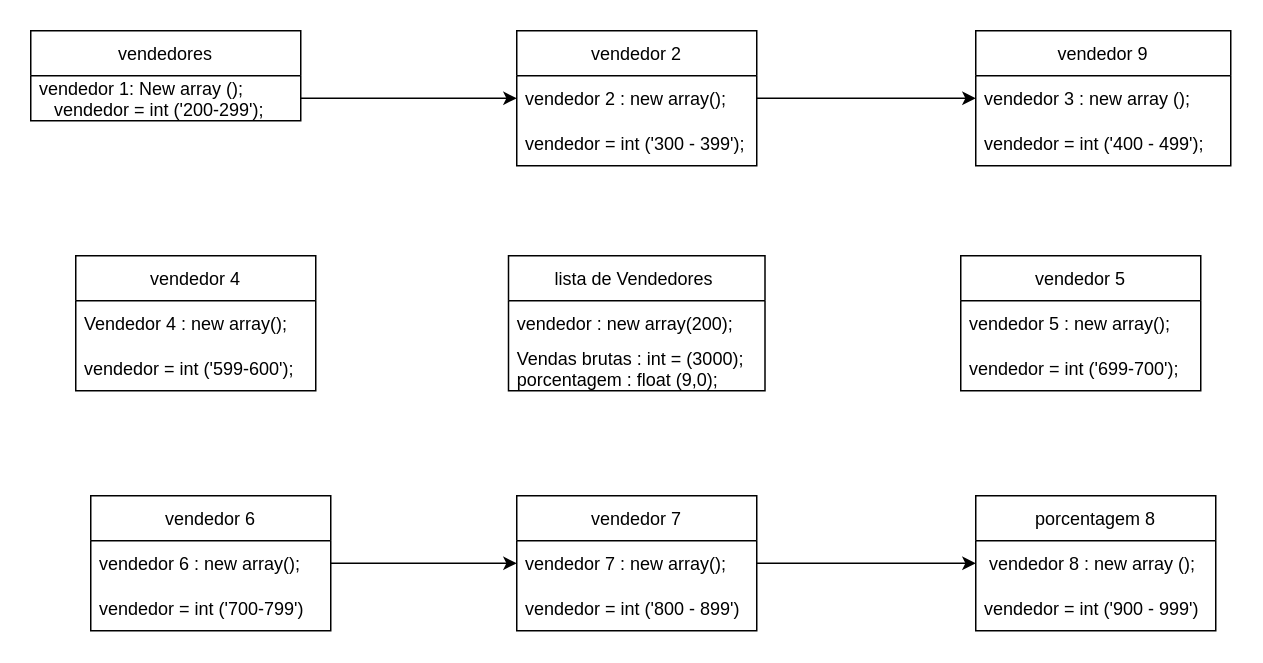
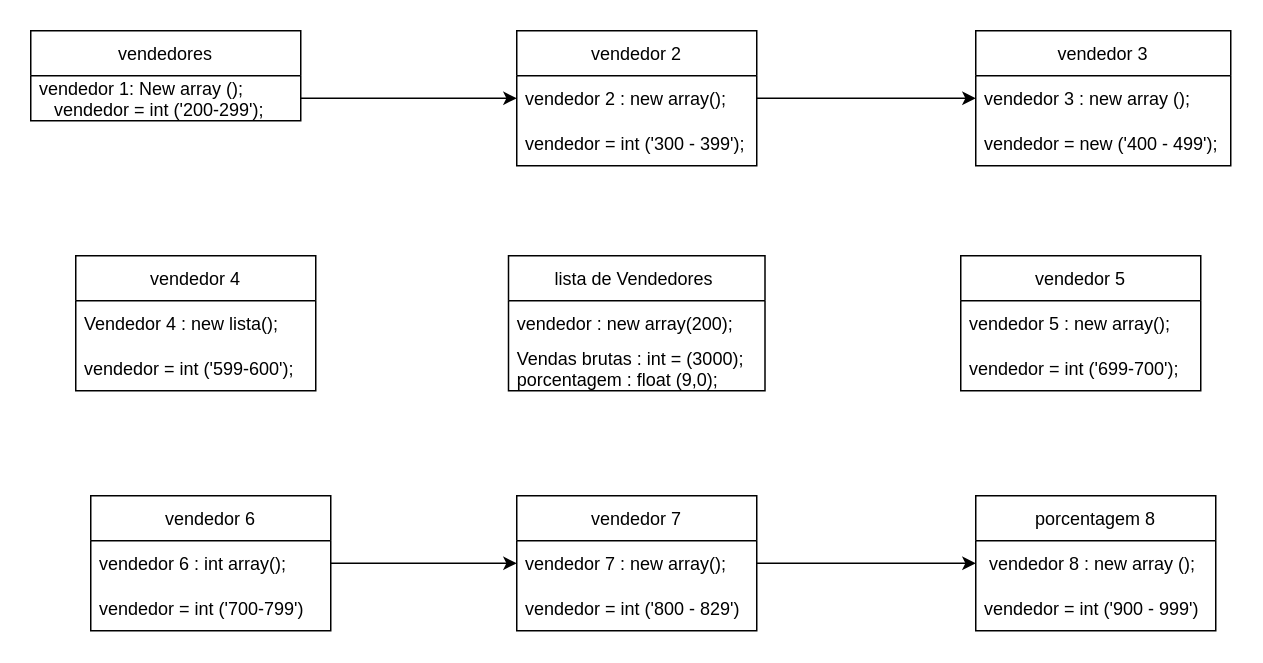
node "vendedor 9": label "vendedor 9" -> "vendedor 3"
node "vendedor = int ('400 - 499');": label "vendedor = int ('400 - 499');" -> "vendedor = new ('400 - 499');"
node "Vendedor 4 : new array();": label "Vendedor 4 : new array();" -> "Vendedor 4 : new lista();"
node "vendedor 6 : new array();": label "vendedor 6 : new array();" -> "vendedor 6 : int array();"
node "vendedor = int ('800 - 899')": label "vendedor = int ('800 - 899')" -> "vendedor = int ('800 - 829')"
